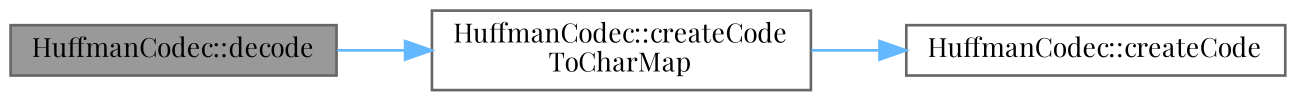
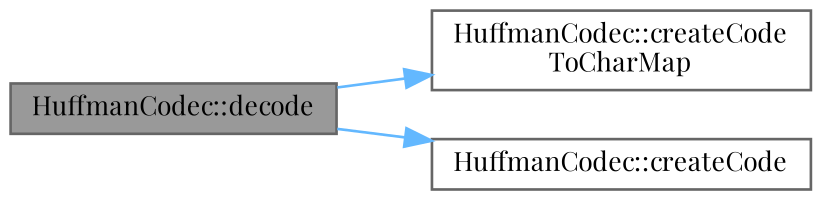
edge "HuffmanCodec::createCode ToCharMap" -> "HuffmanCodec::createCode": now "HuffmanCodec::decode" -> "HuffmanCodec::createCode"
